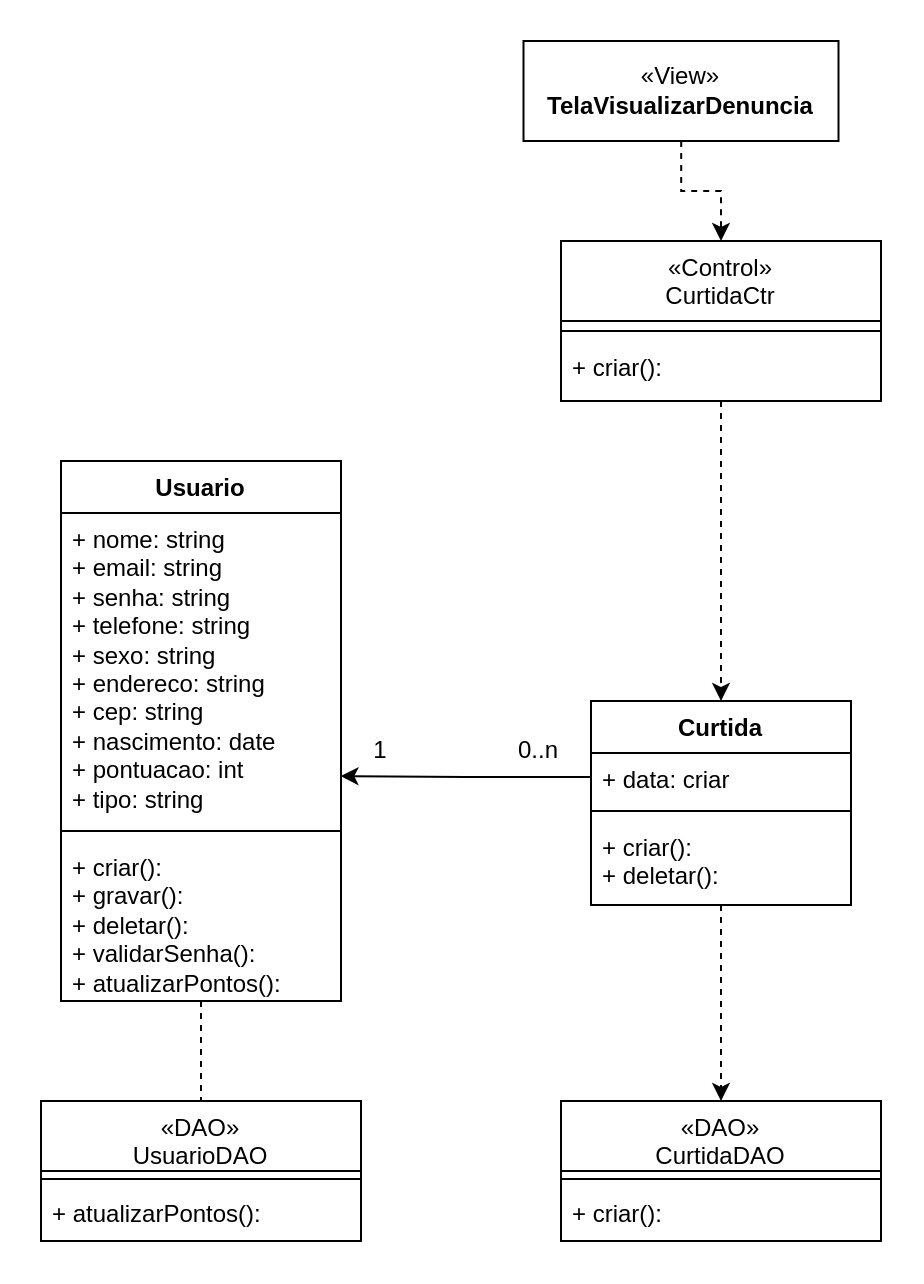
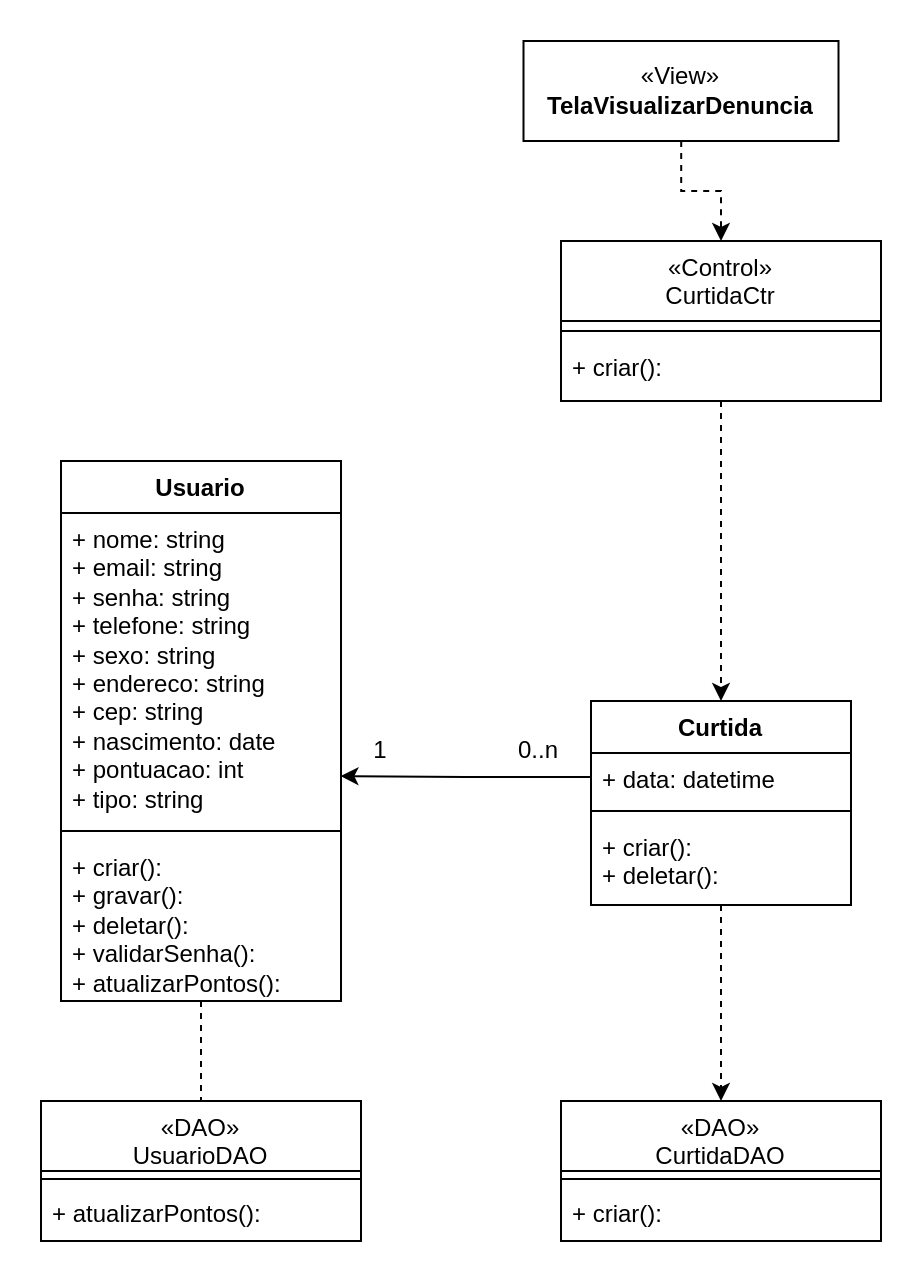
node "+ data: criar": label "+ data: criar" -> "+ data: datetime"
